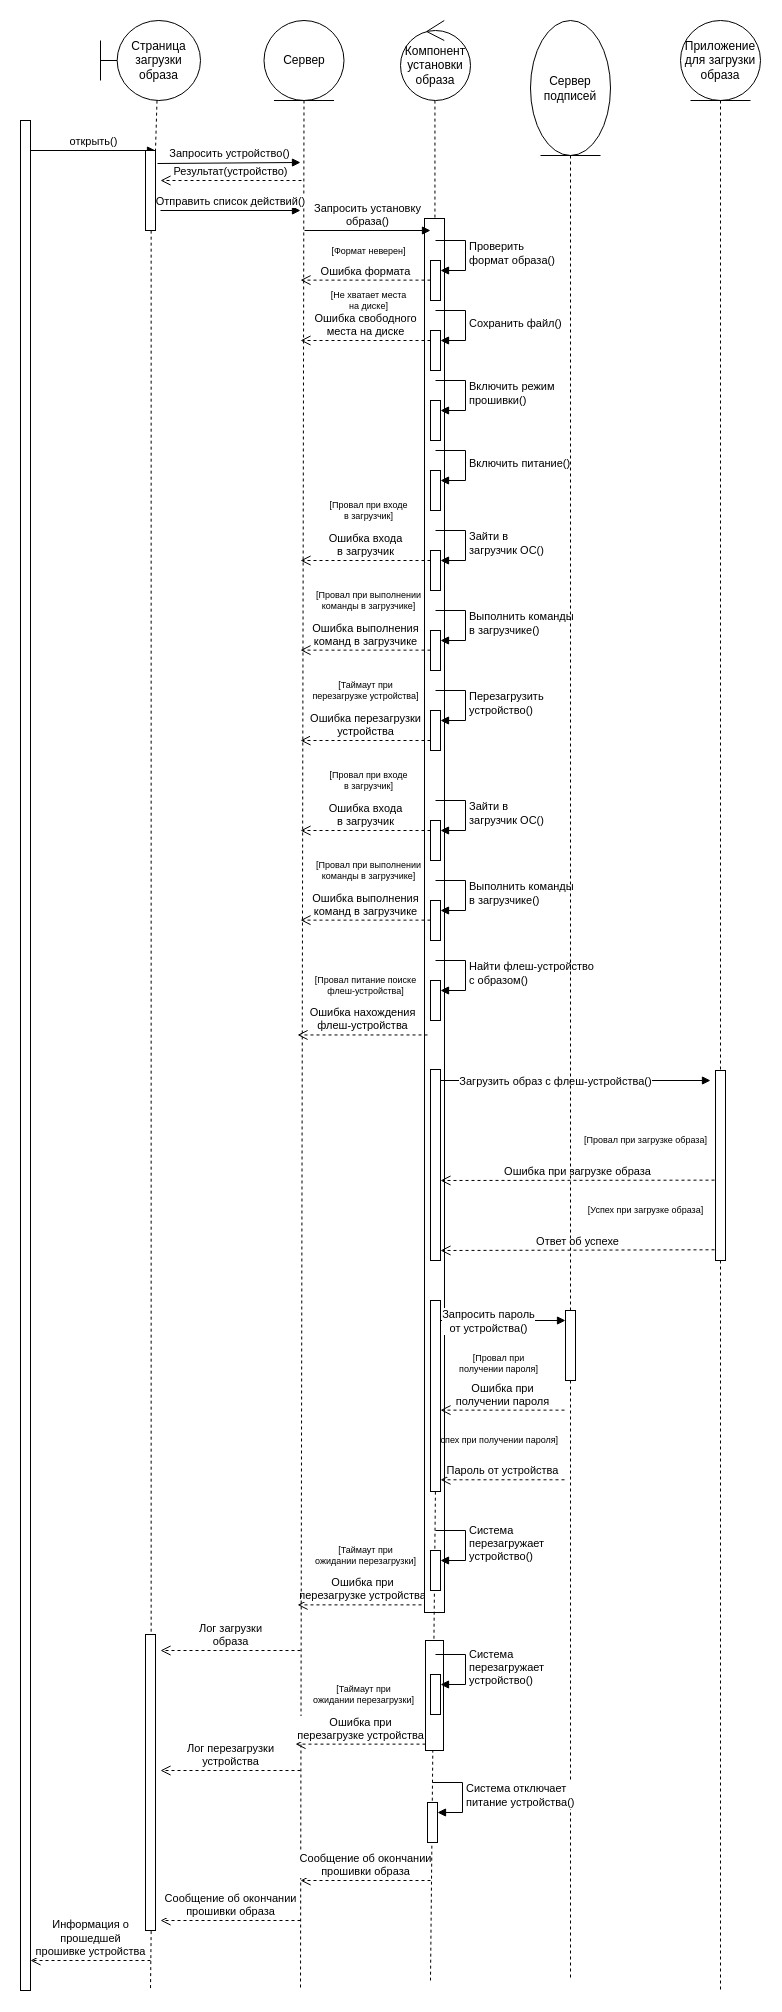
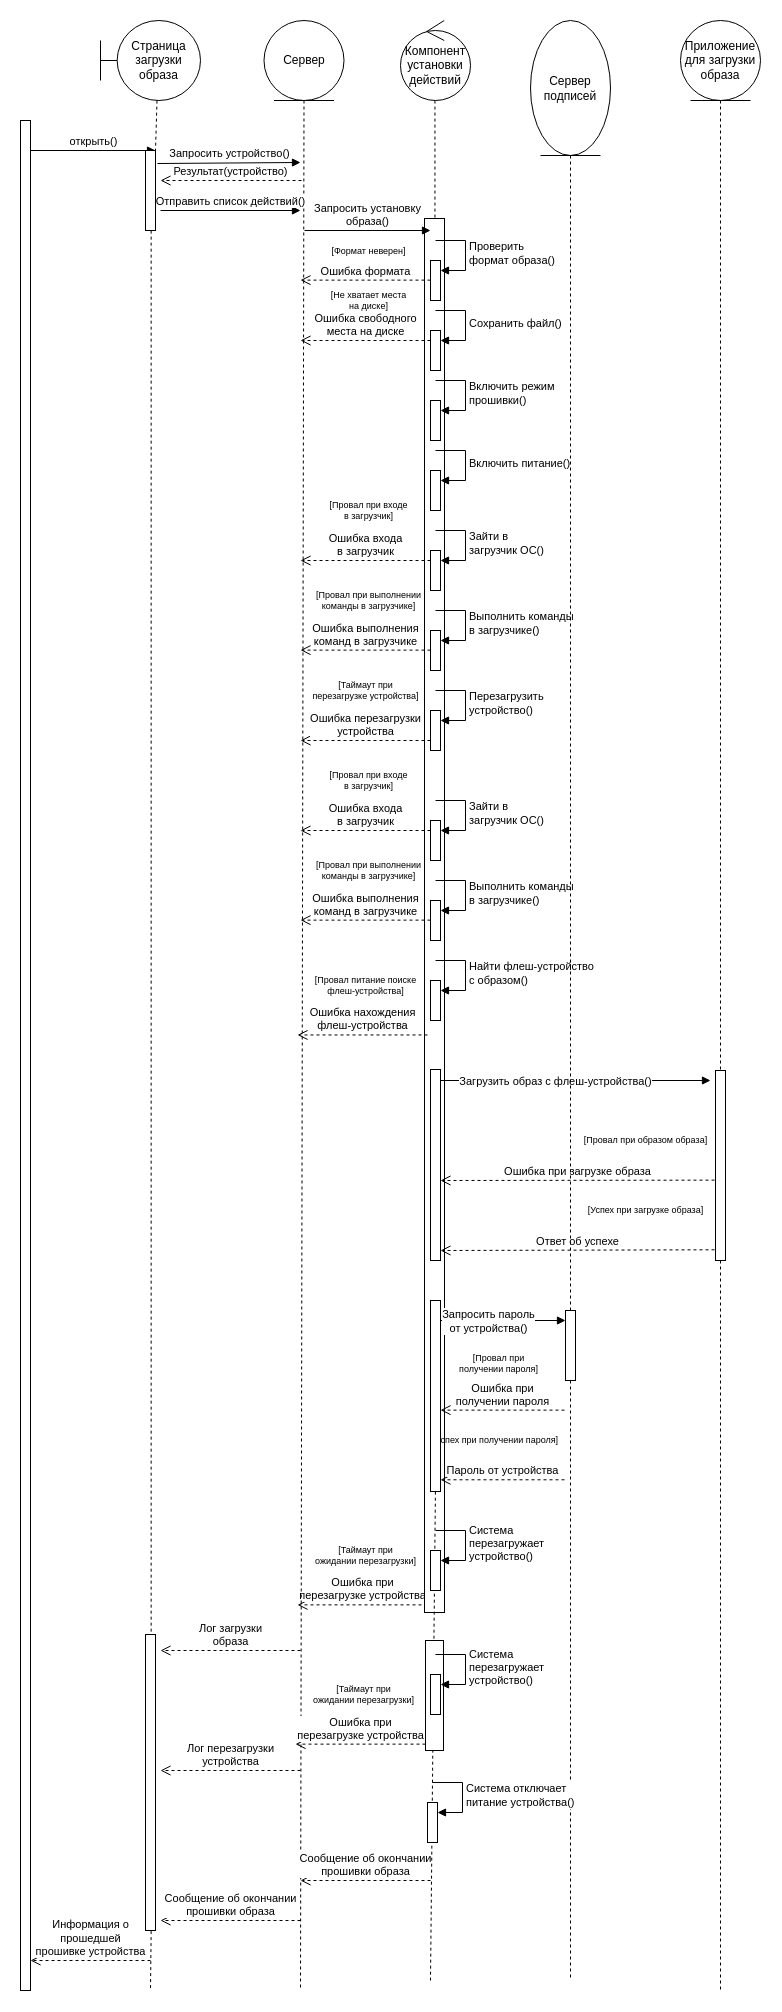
node "Компонент установки образа": label "Компонент установки образа" -> "Компонент установки действий"
node "[Провал при загрузке образа]": label "[Провал при загрузке образа]" -> "[Провал при образом образа]"
